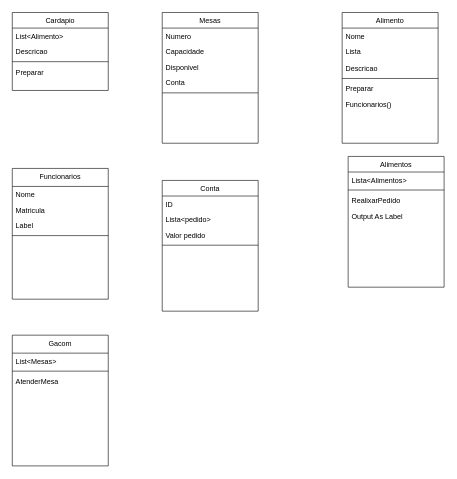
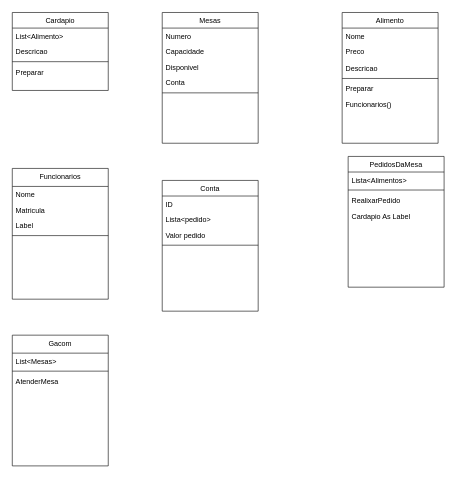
node "Lista": label "Lista" -> "Preco"
node "Alimentos": label "Alimentos" -> "PedidosDaMesa"
node "Output As Label": label "Output As Label" -> "Cardapio As Label"
